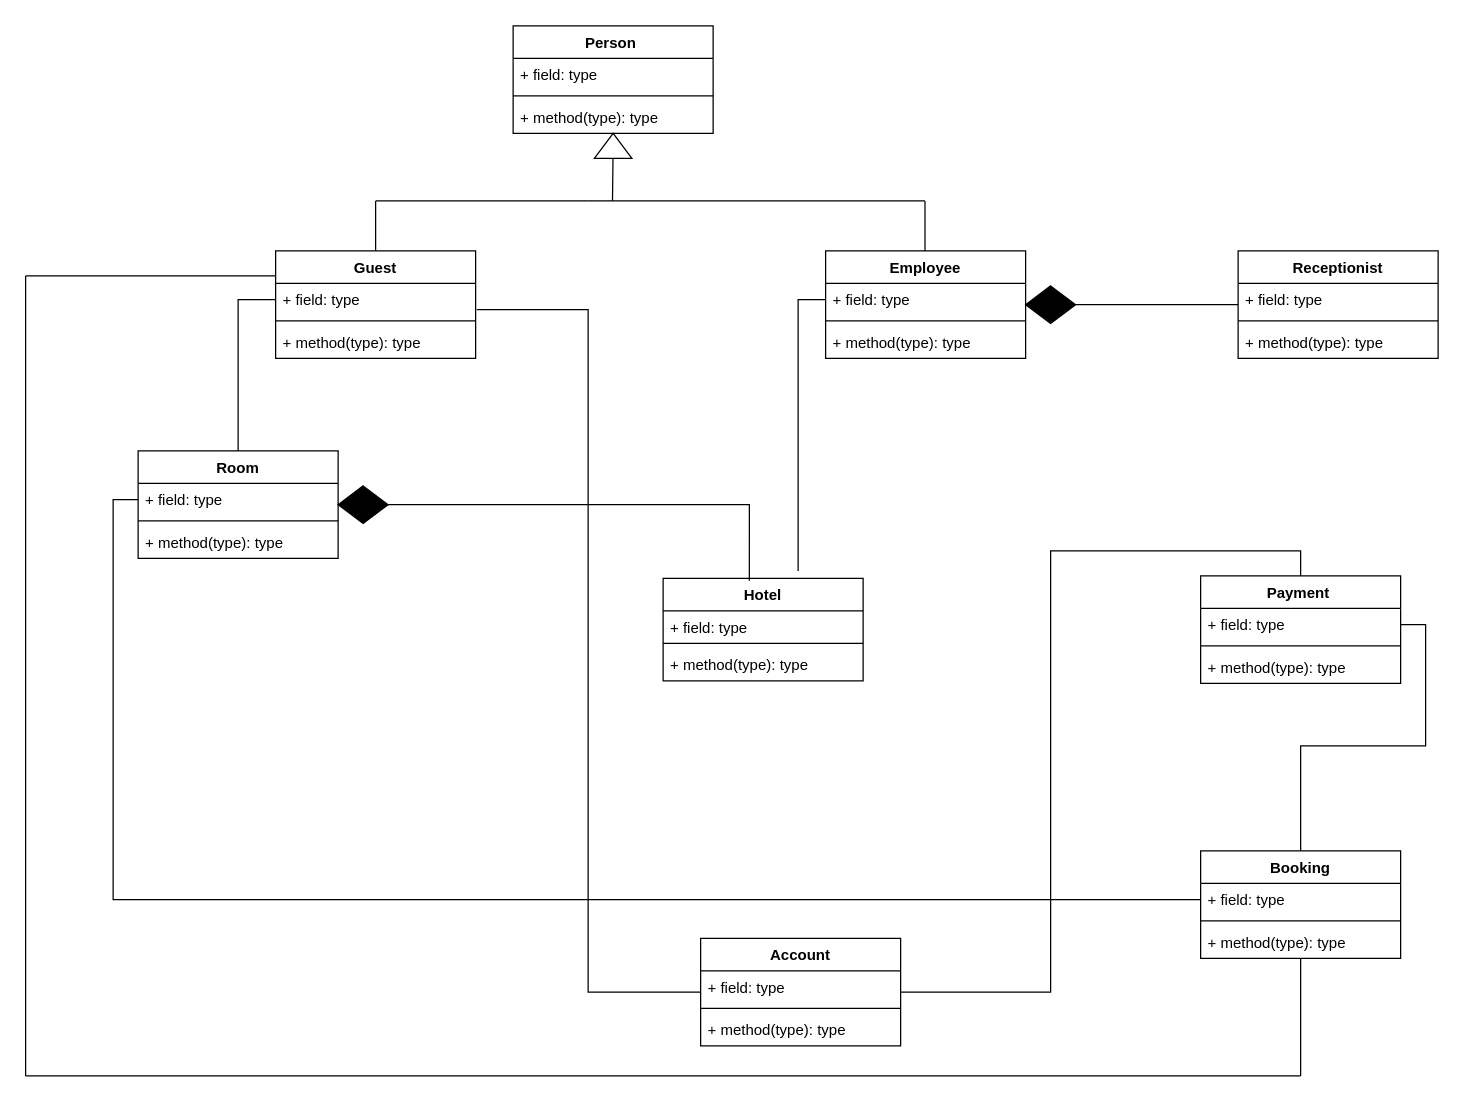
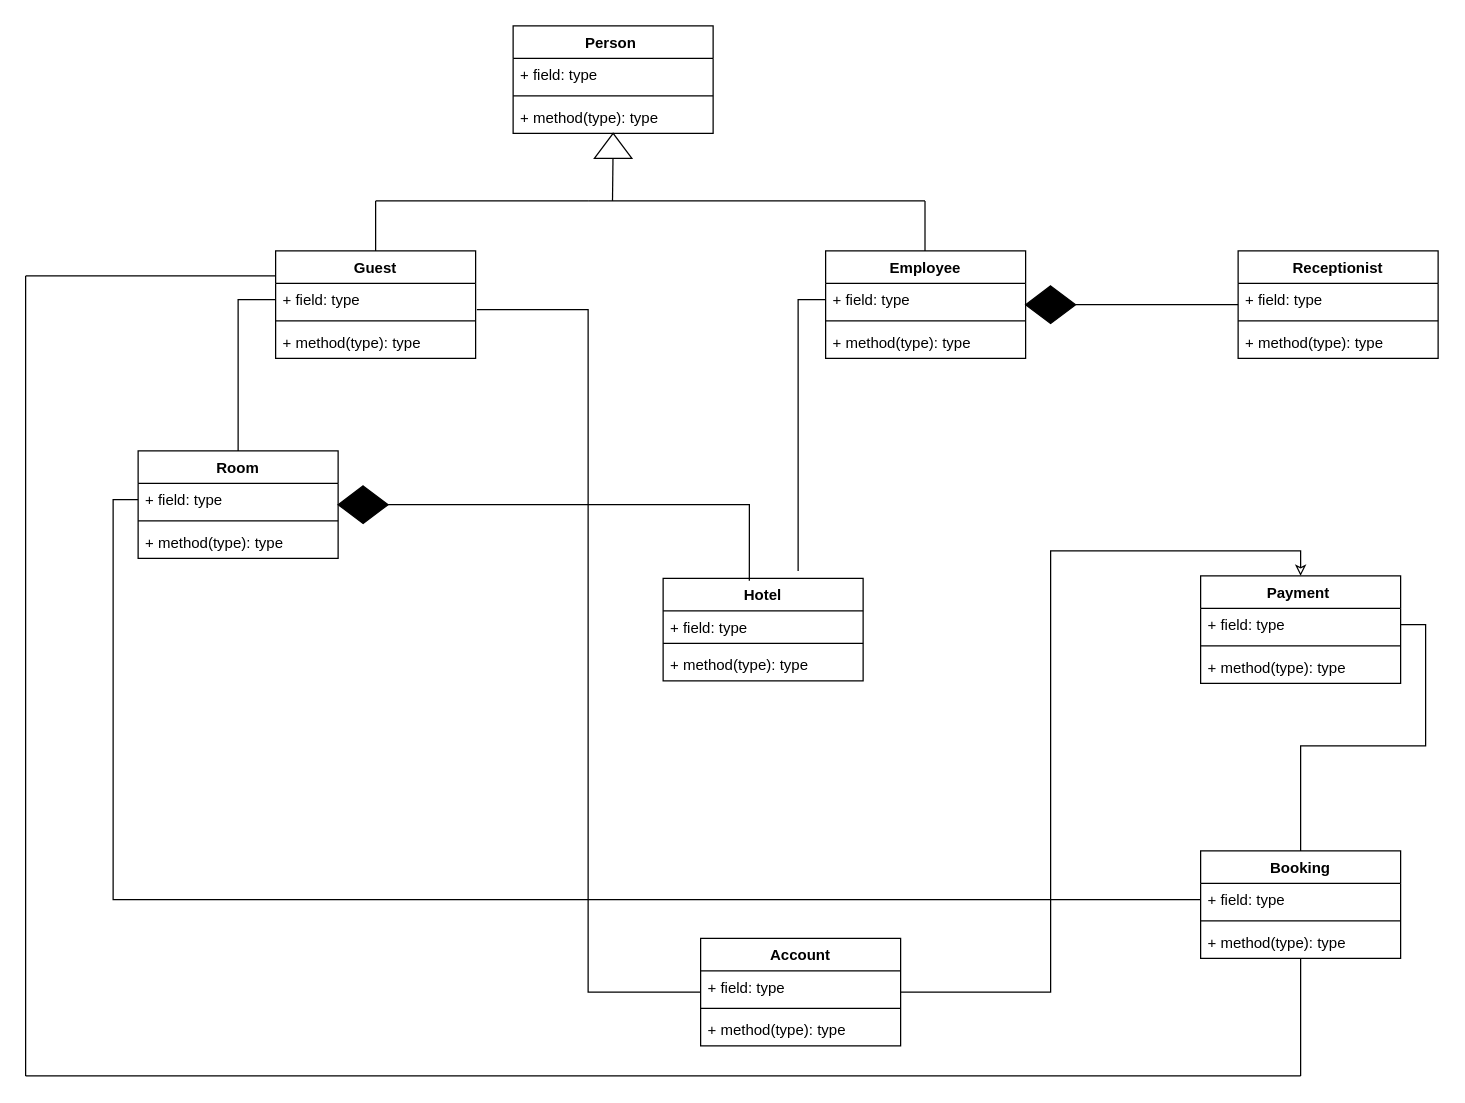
edge "Payment" -- "Account": arrowhead none -> classic
